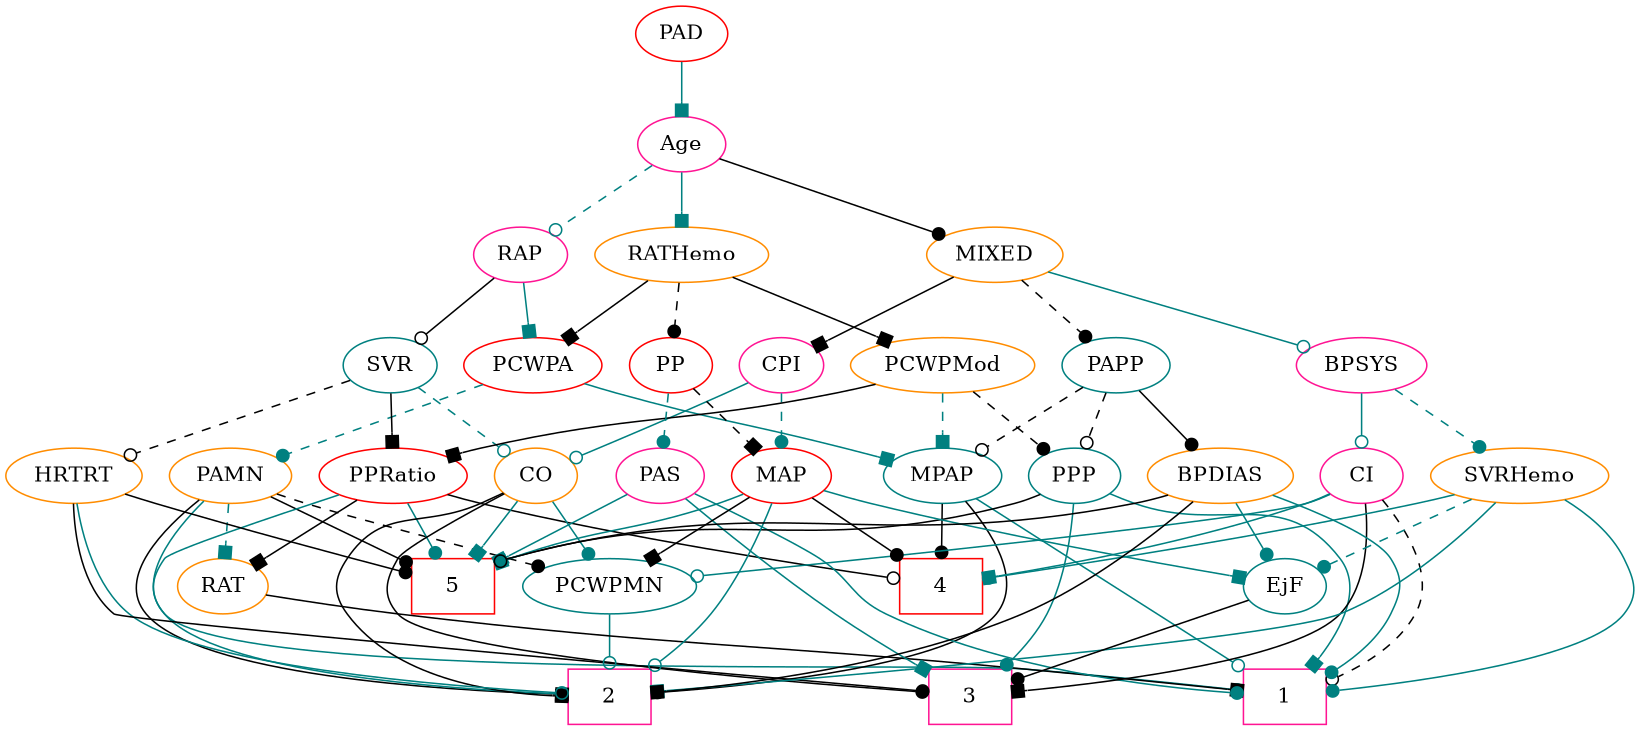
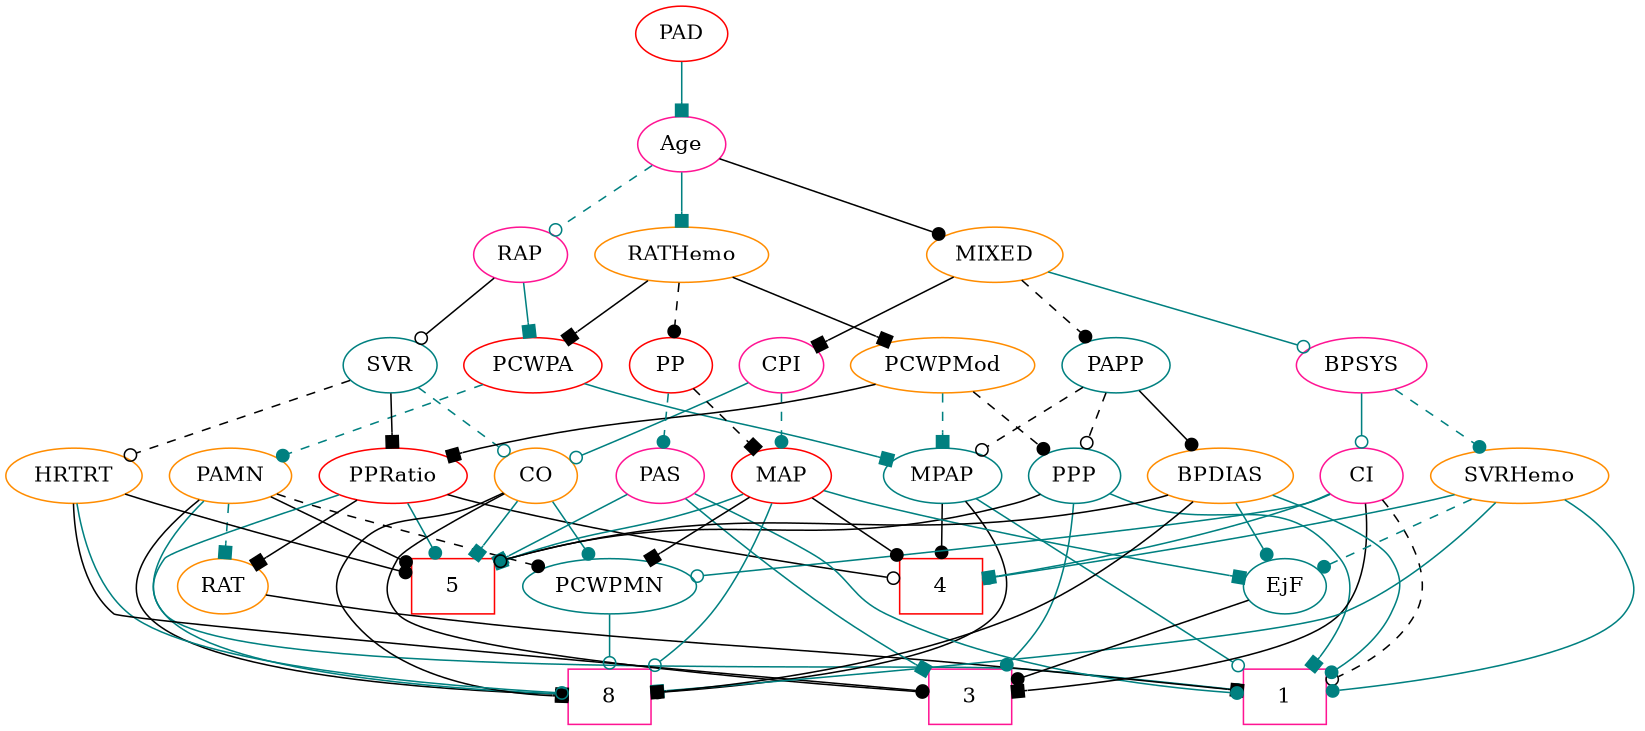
node "2": label "2" -> "8"
